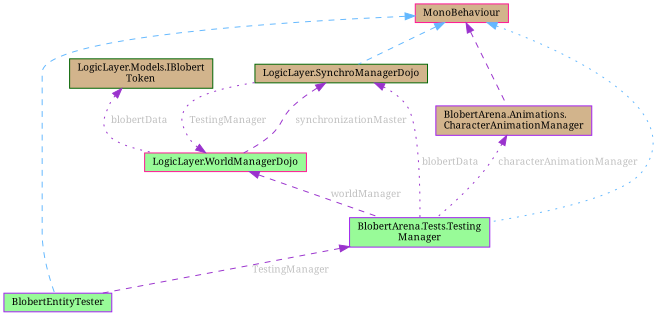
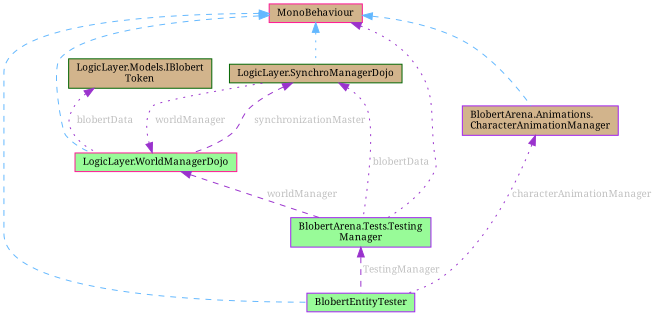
edge "LogicLayer.WorldManagerDojo" -> "MonoBehaviour": added
edge "LogicLayer.SynchroManagerDojo" -> "MonoBehaviour": style dashed -> dotted
edge "BlobertArena.Animations. CharacterAnimationManager" -> "MonoBehaviour": color darkorchid3 -> steelblue1
edge "LogicLayer.SynchroManagerDojo" -> "LogicLayer.WorldManagerDojo": label " TestingManager" -> " worldManager"
edge "BlobertArena.Tests.Testing Manager" -> "MonoBehaviour": color steelblue1 -> darkorchid3
edge "BlobertArena.Tests.Testing Manager" -> "BlobertArena.Animations. CharacterAnimationManager": now "BlobertEntityTester" -> "BlobertArena.Animations. CharacterAnimationManager"
